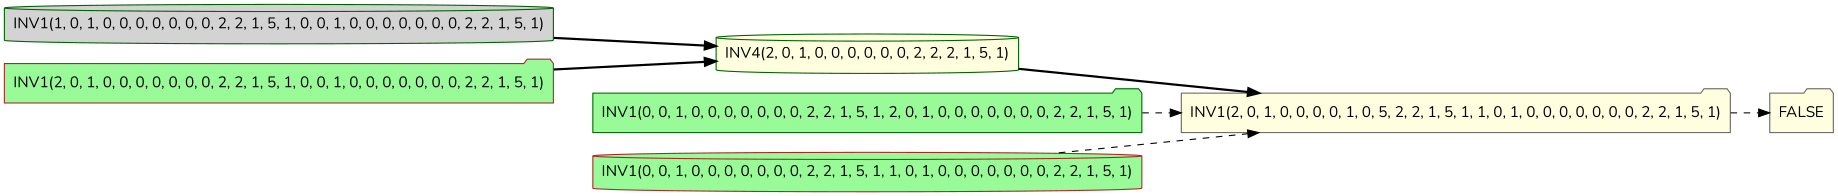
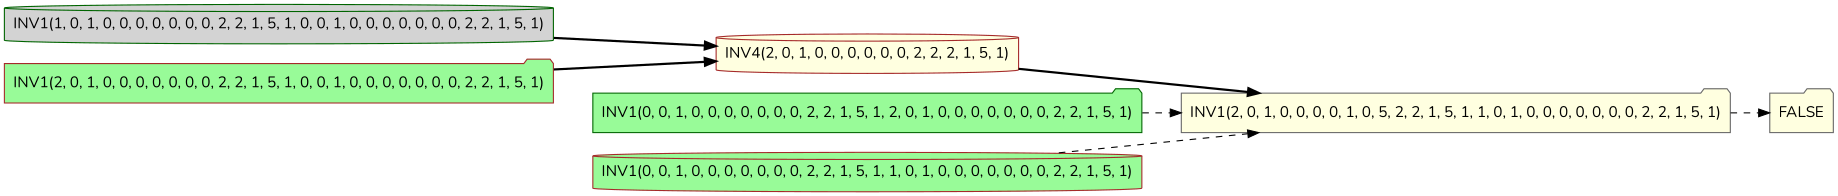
node "INV4(2, 0, 1, 0, 0, 0, 0, 0, 0, 2, 2, 2, 1, 5, 1)": color darkgreen -> brown
